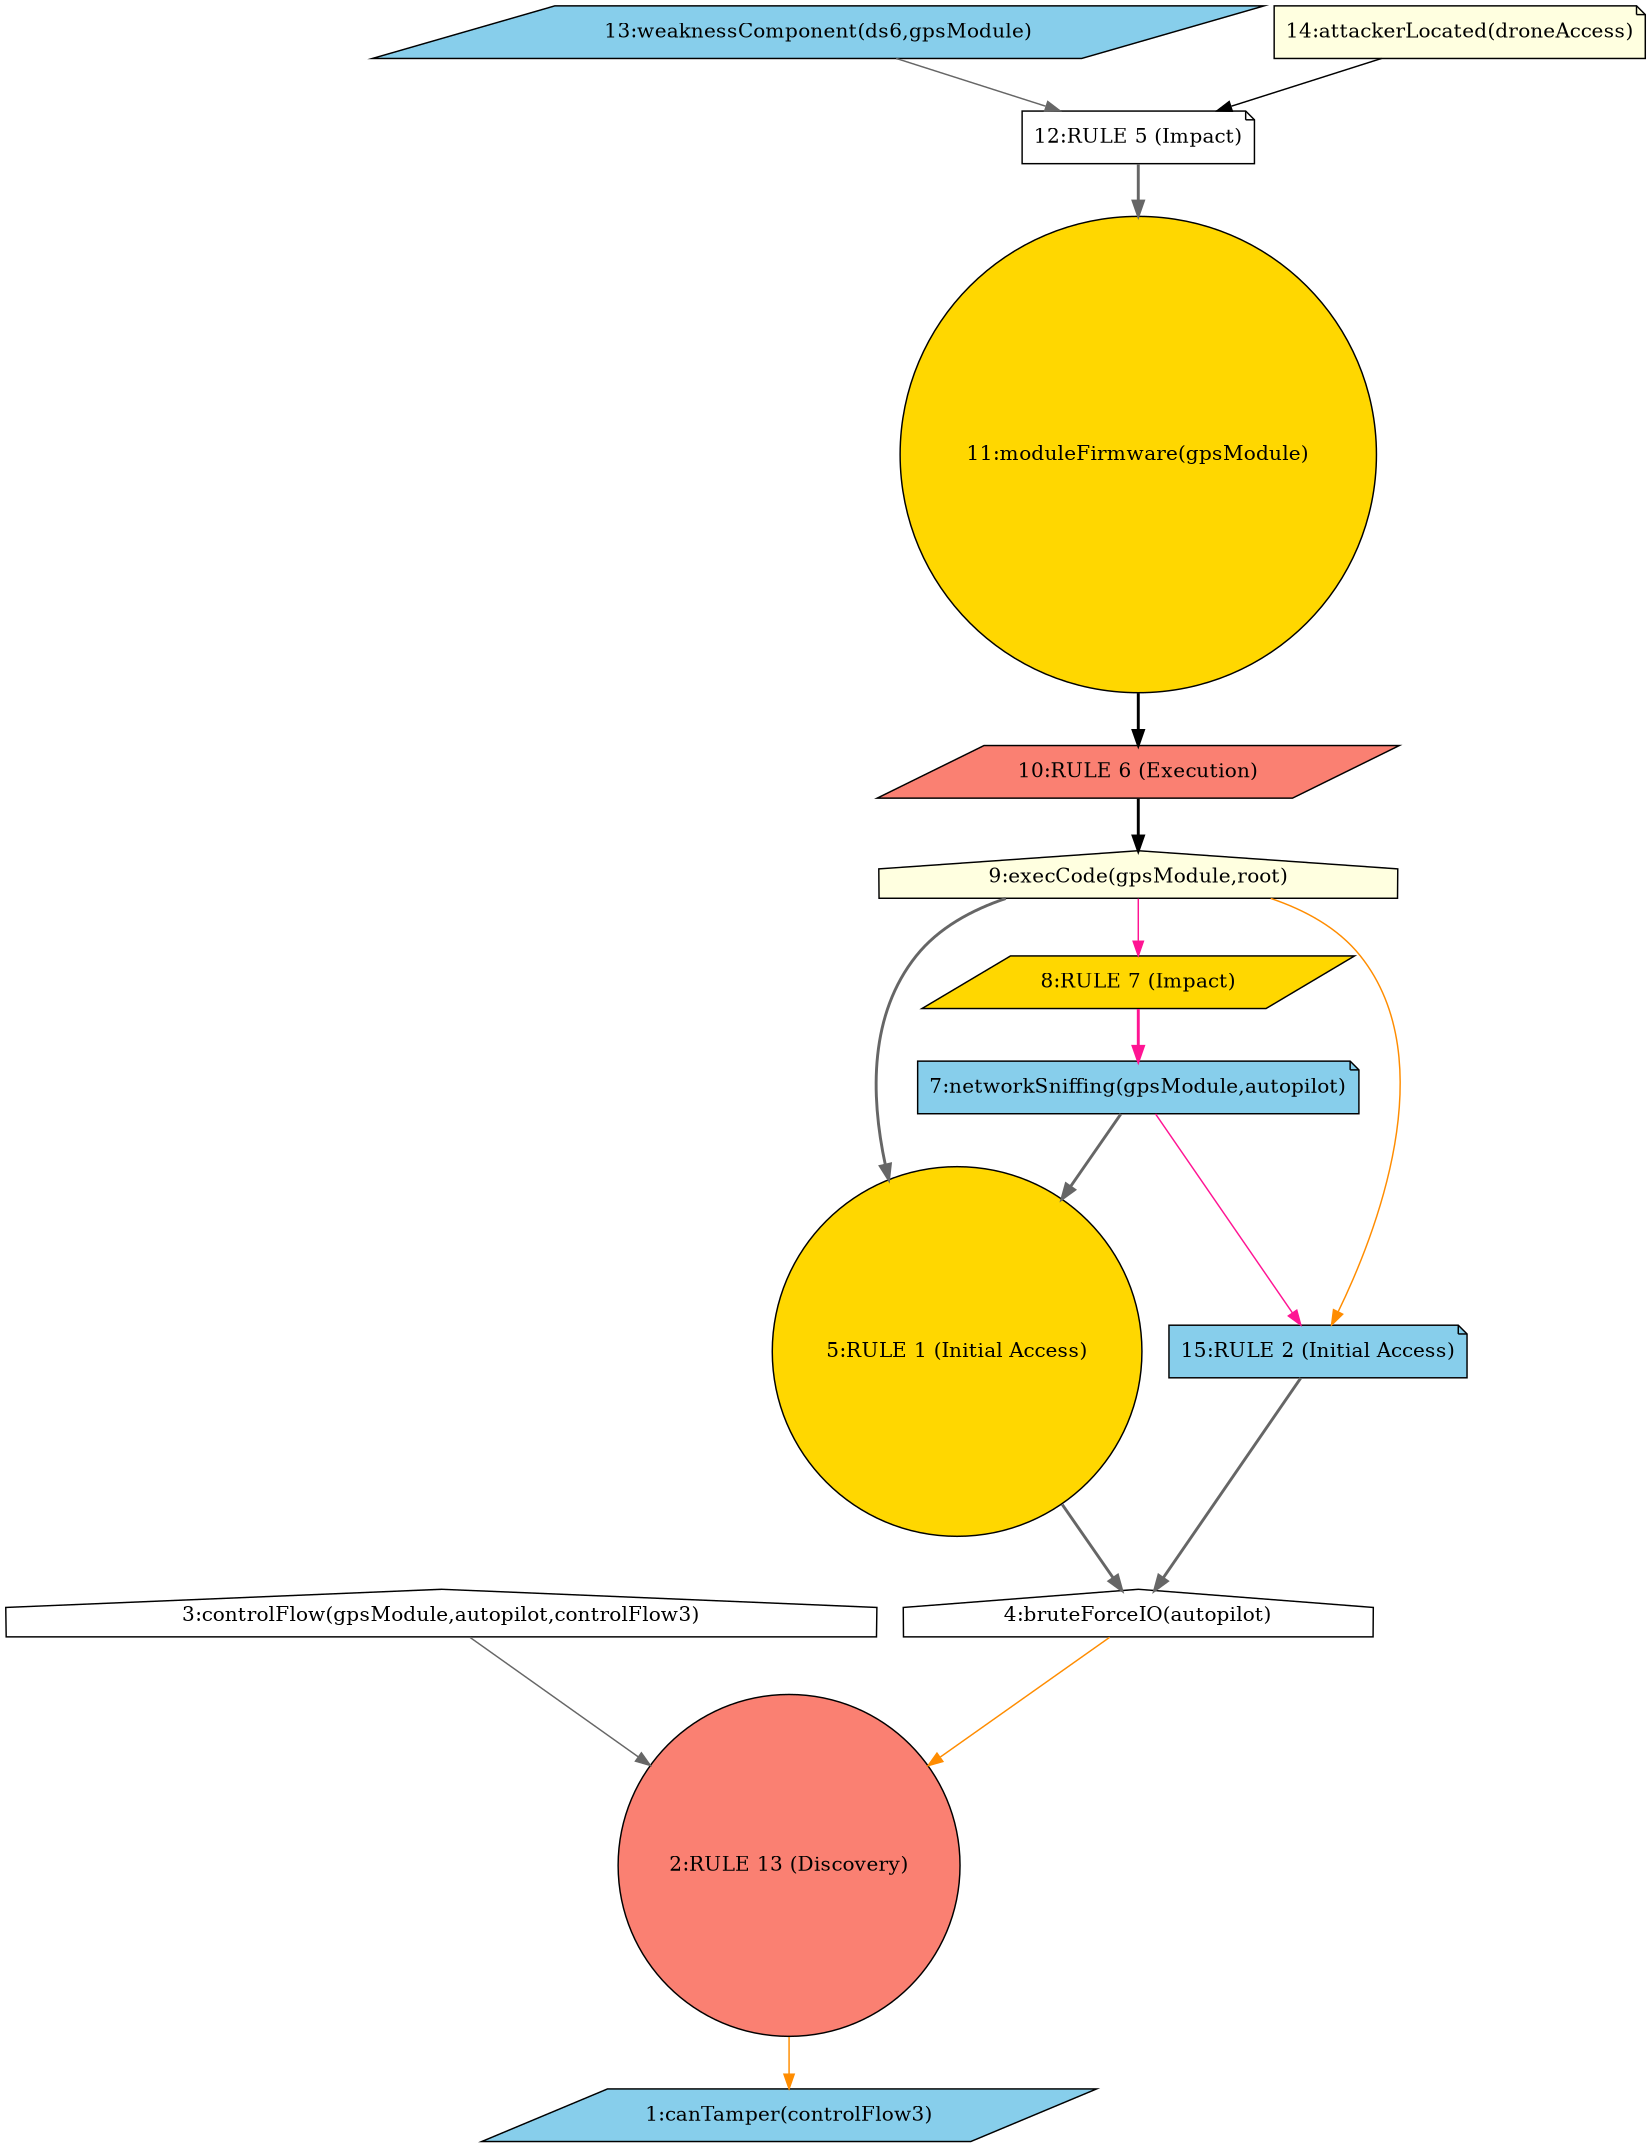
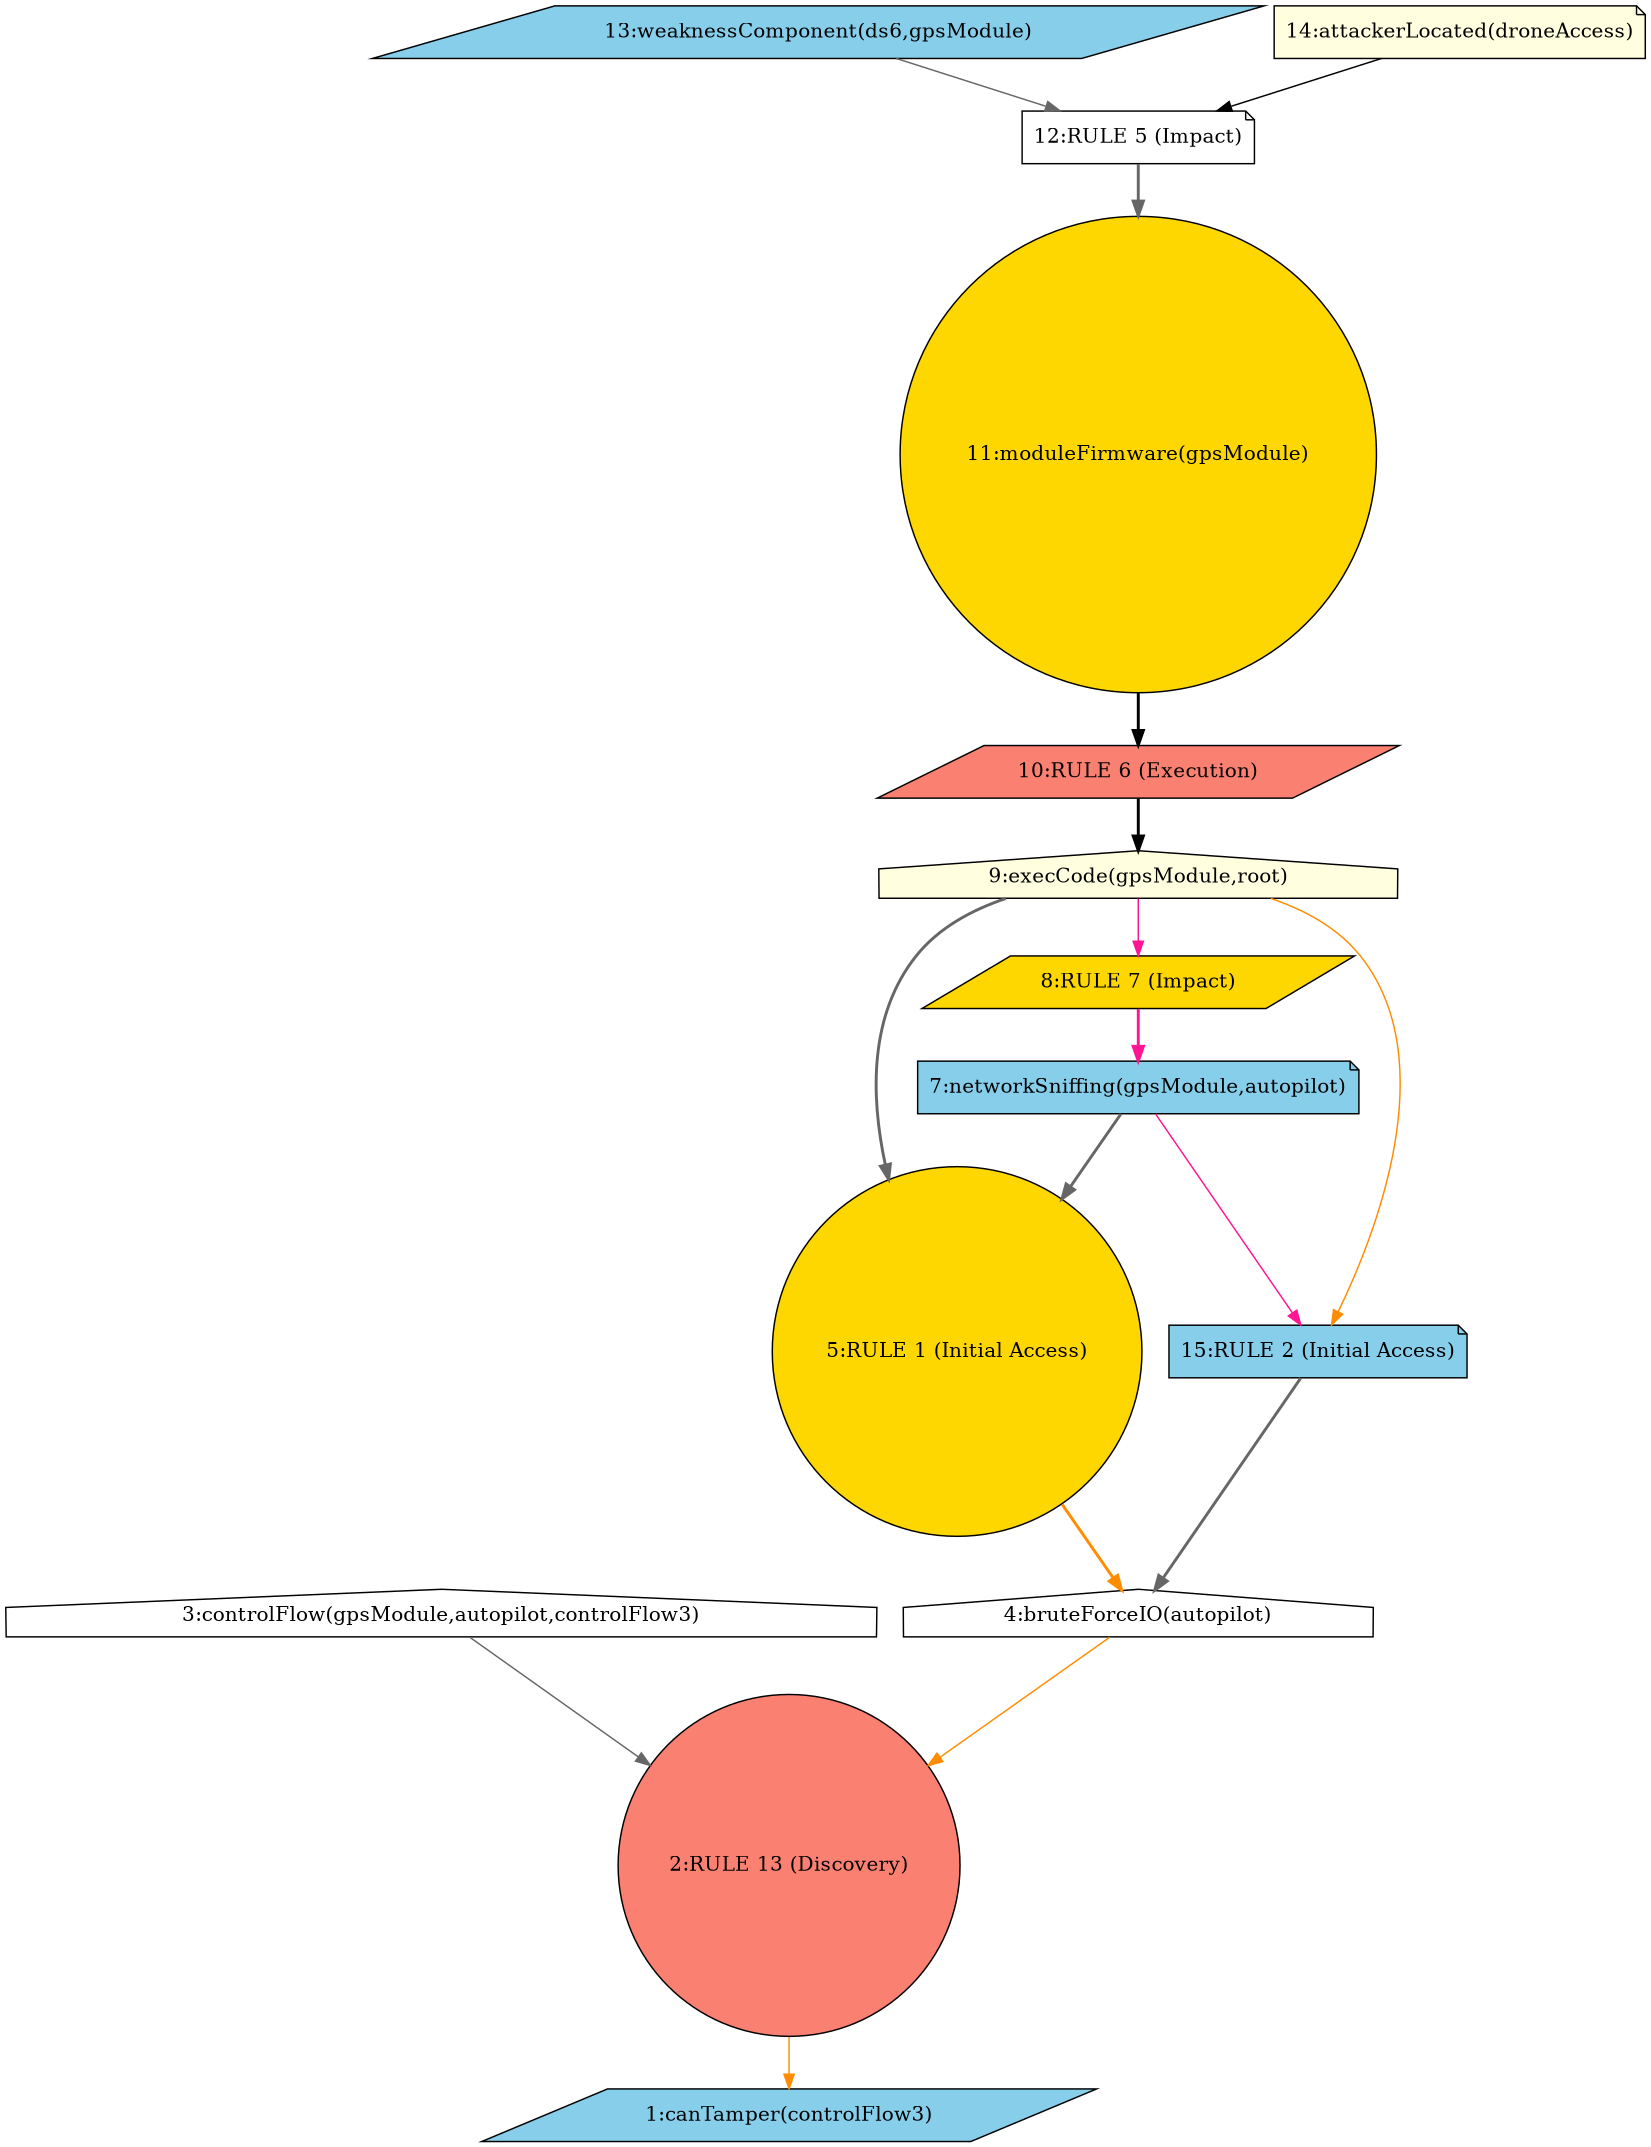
edge "5:RULE 1 (Initial Access)" -> "4:bruteForceIO(autopilot)": color gray40 -> darkorange
